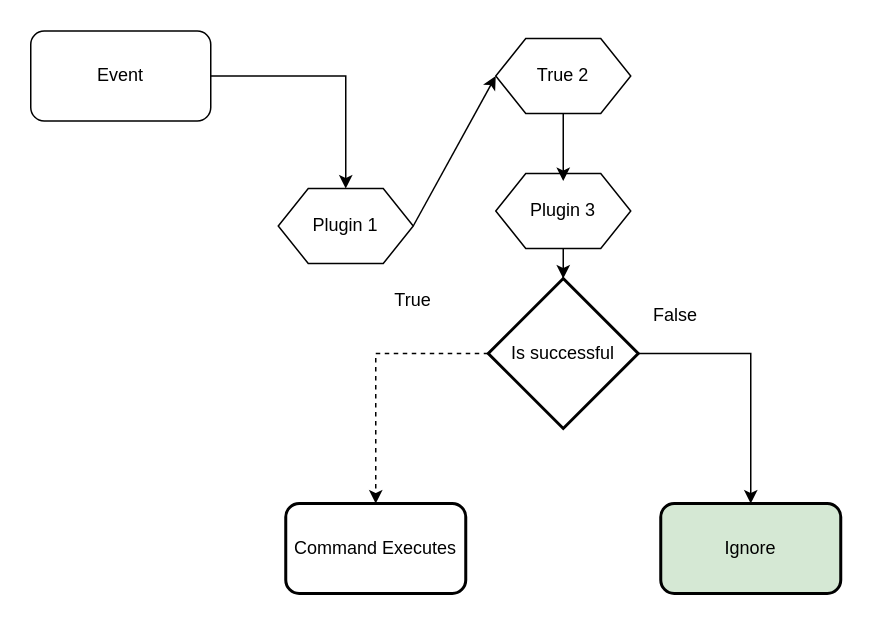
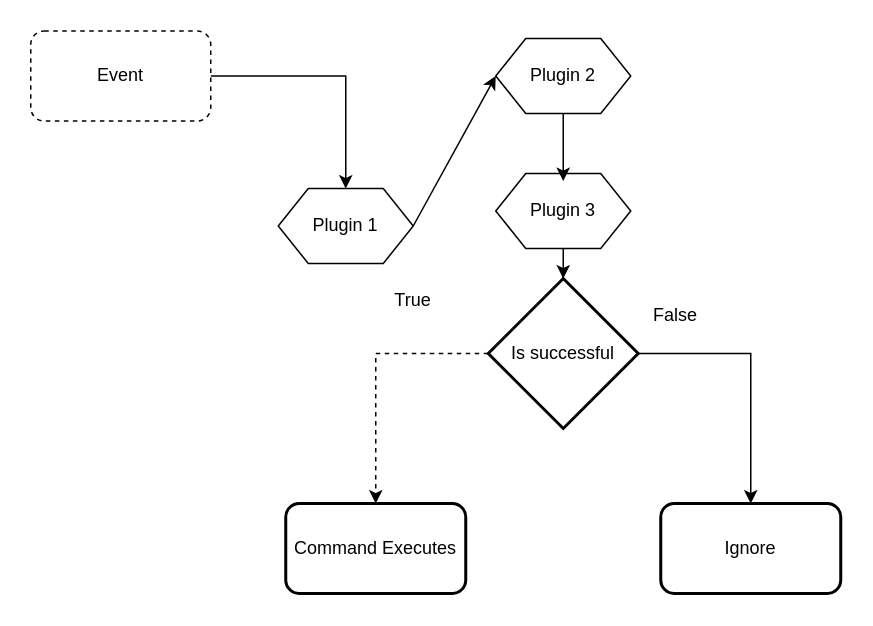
node "Event": style solid -> dashed
node "True 2": label "True 2" -> "Plugin 2"
node "Ignore": fillcolor #d5e8d4 -> #ffffff
